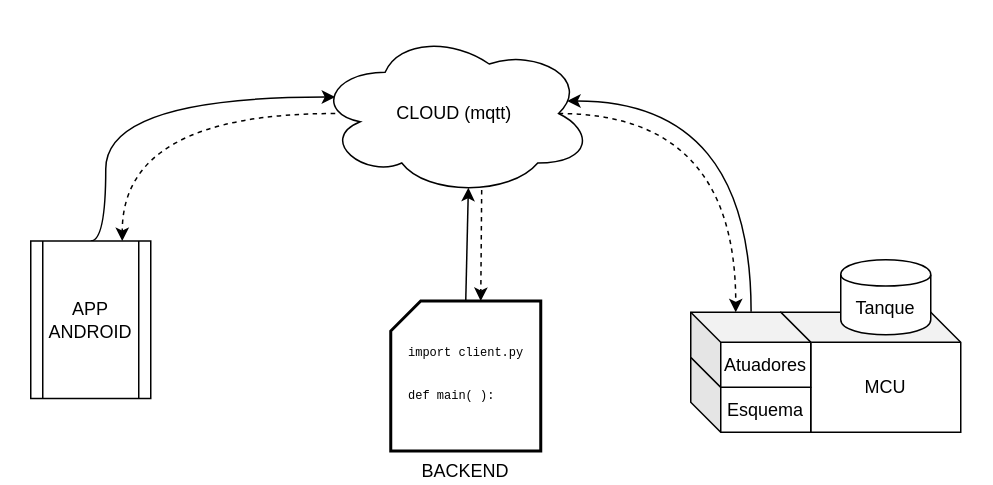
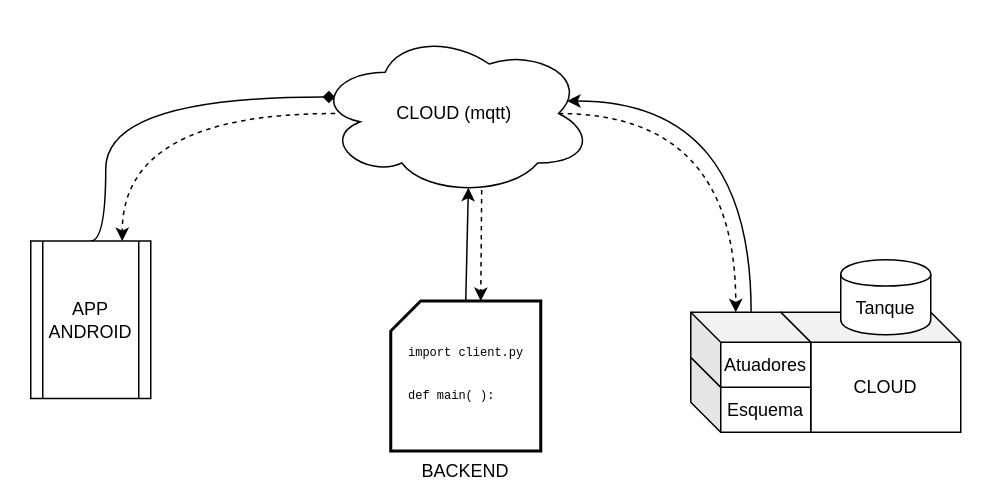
edge "APP ANDROID" -> "CLOUD (mqtt)": arrowhead classic -> diamond
node "MCU": label "MCU" -> "CLOUD"
